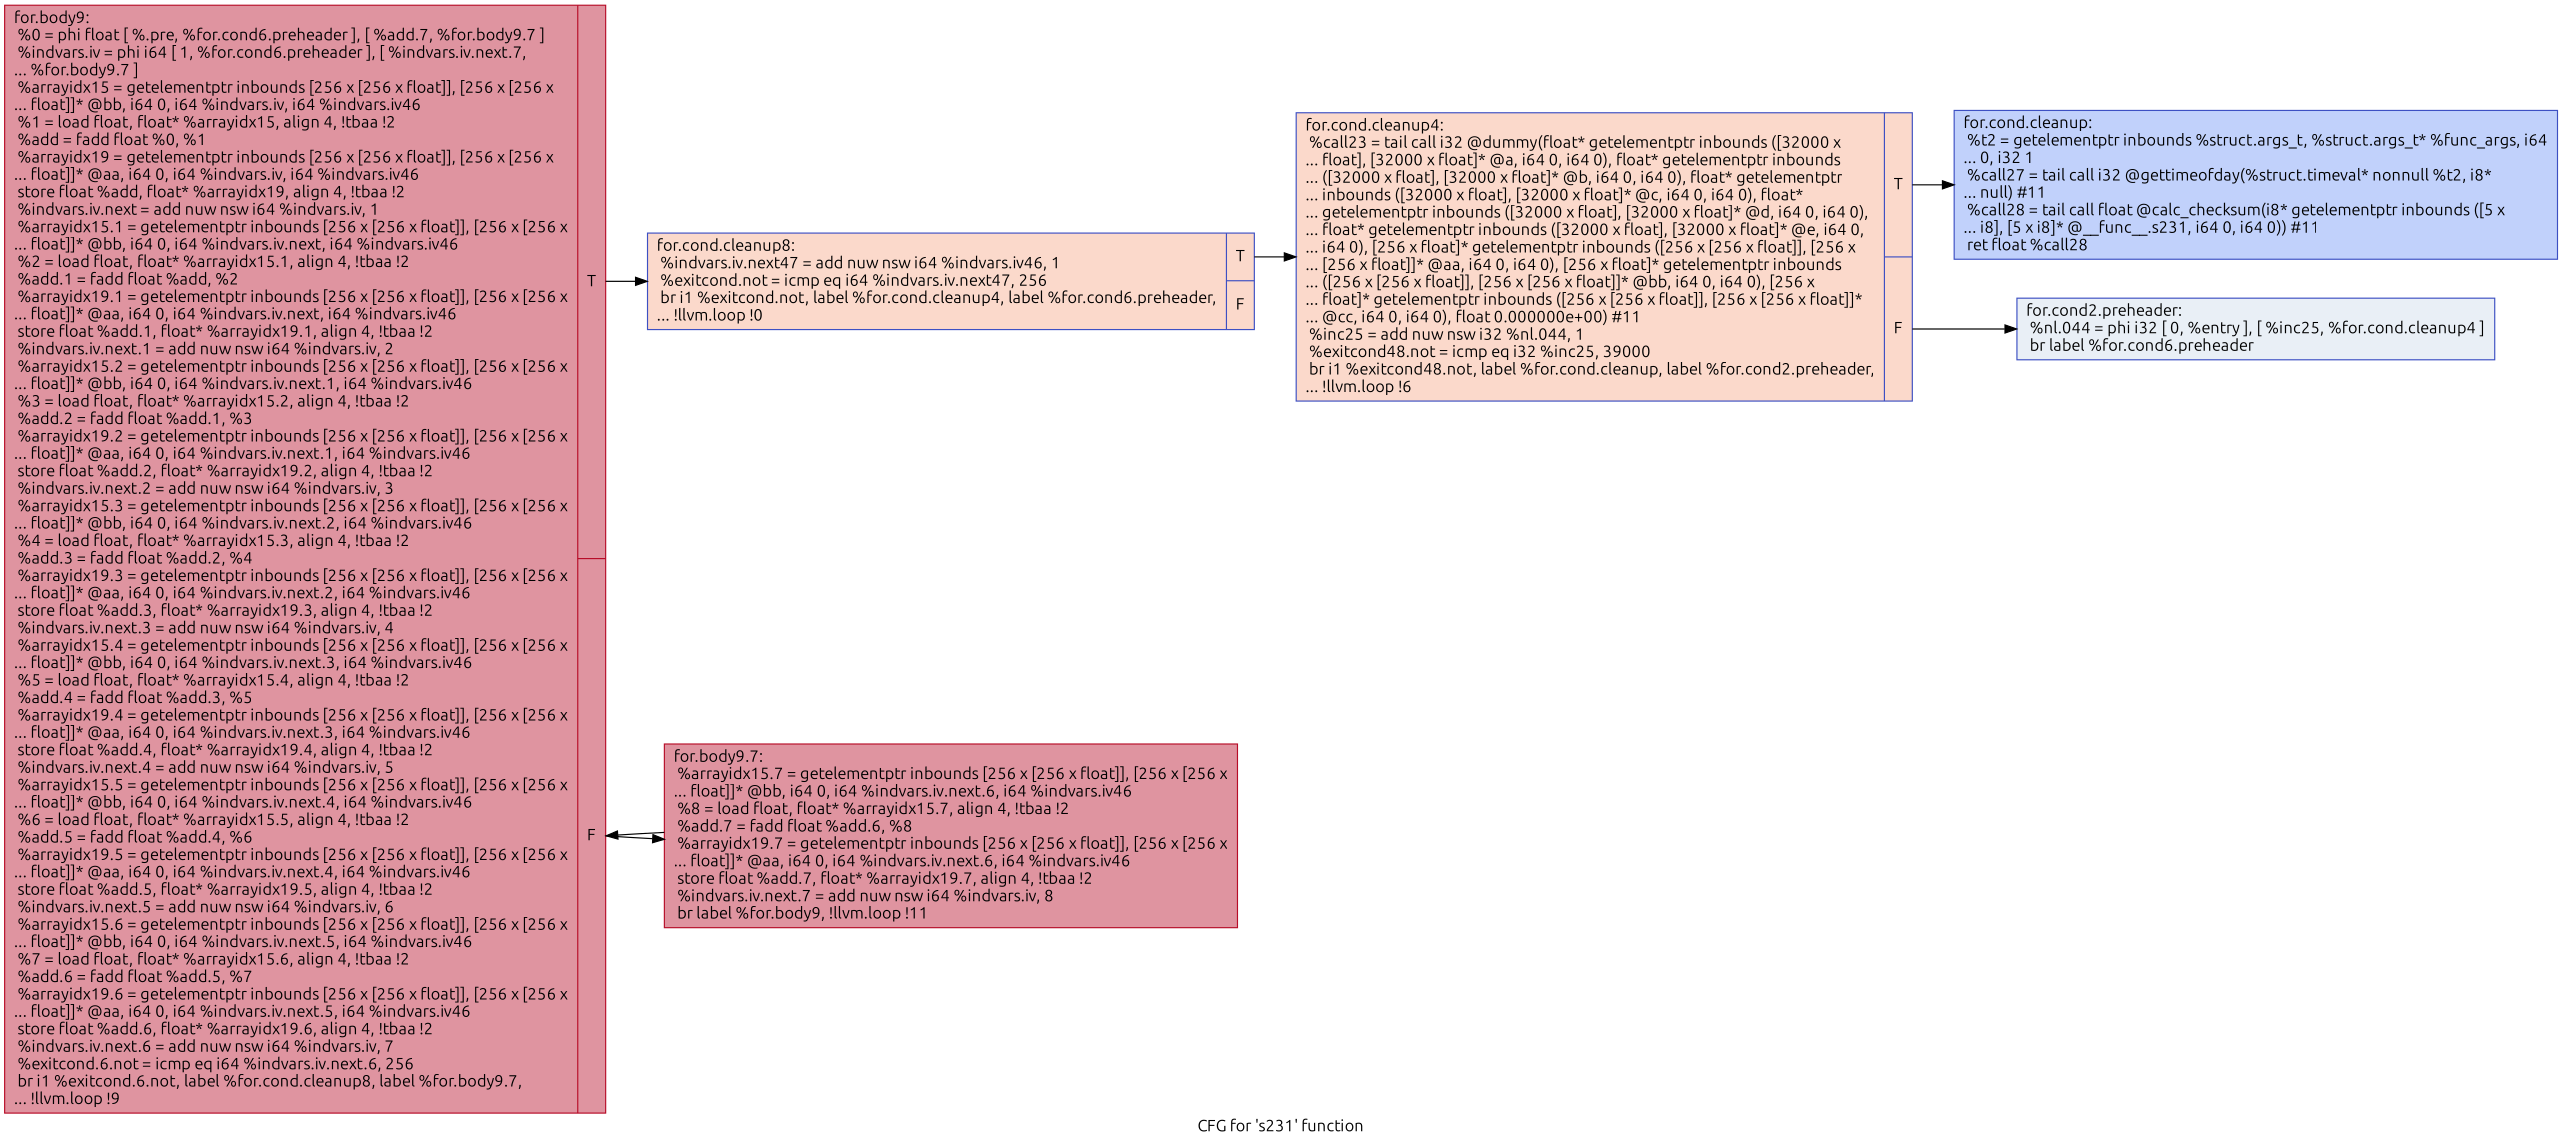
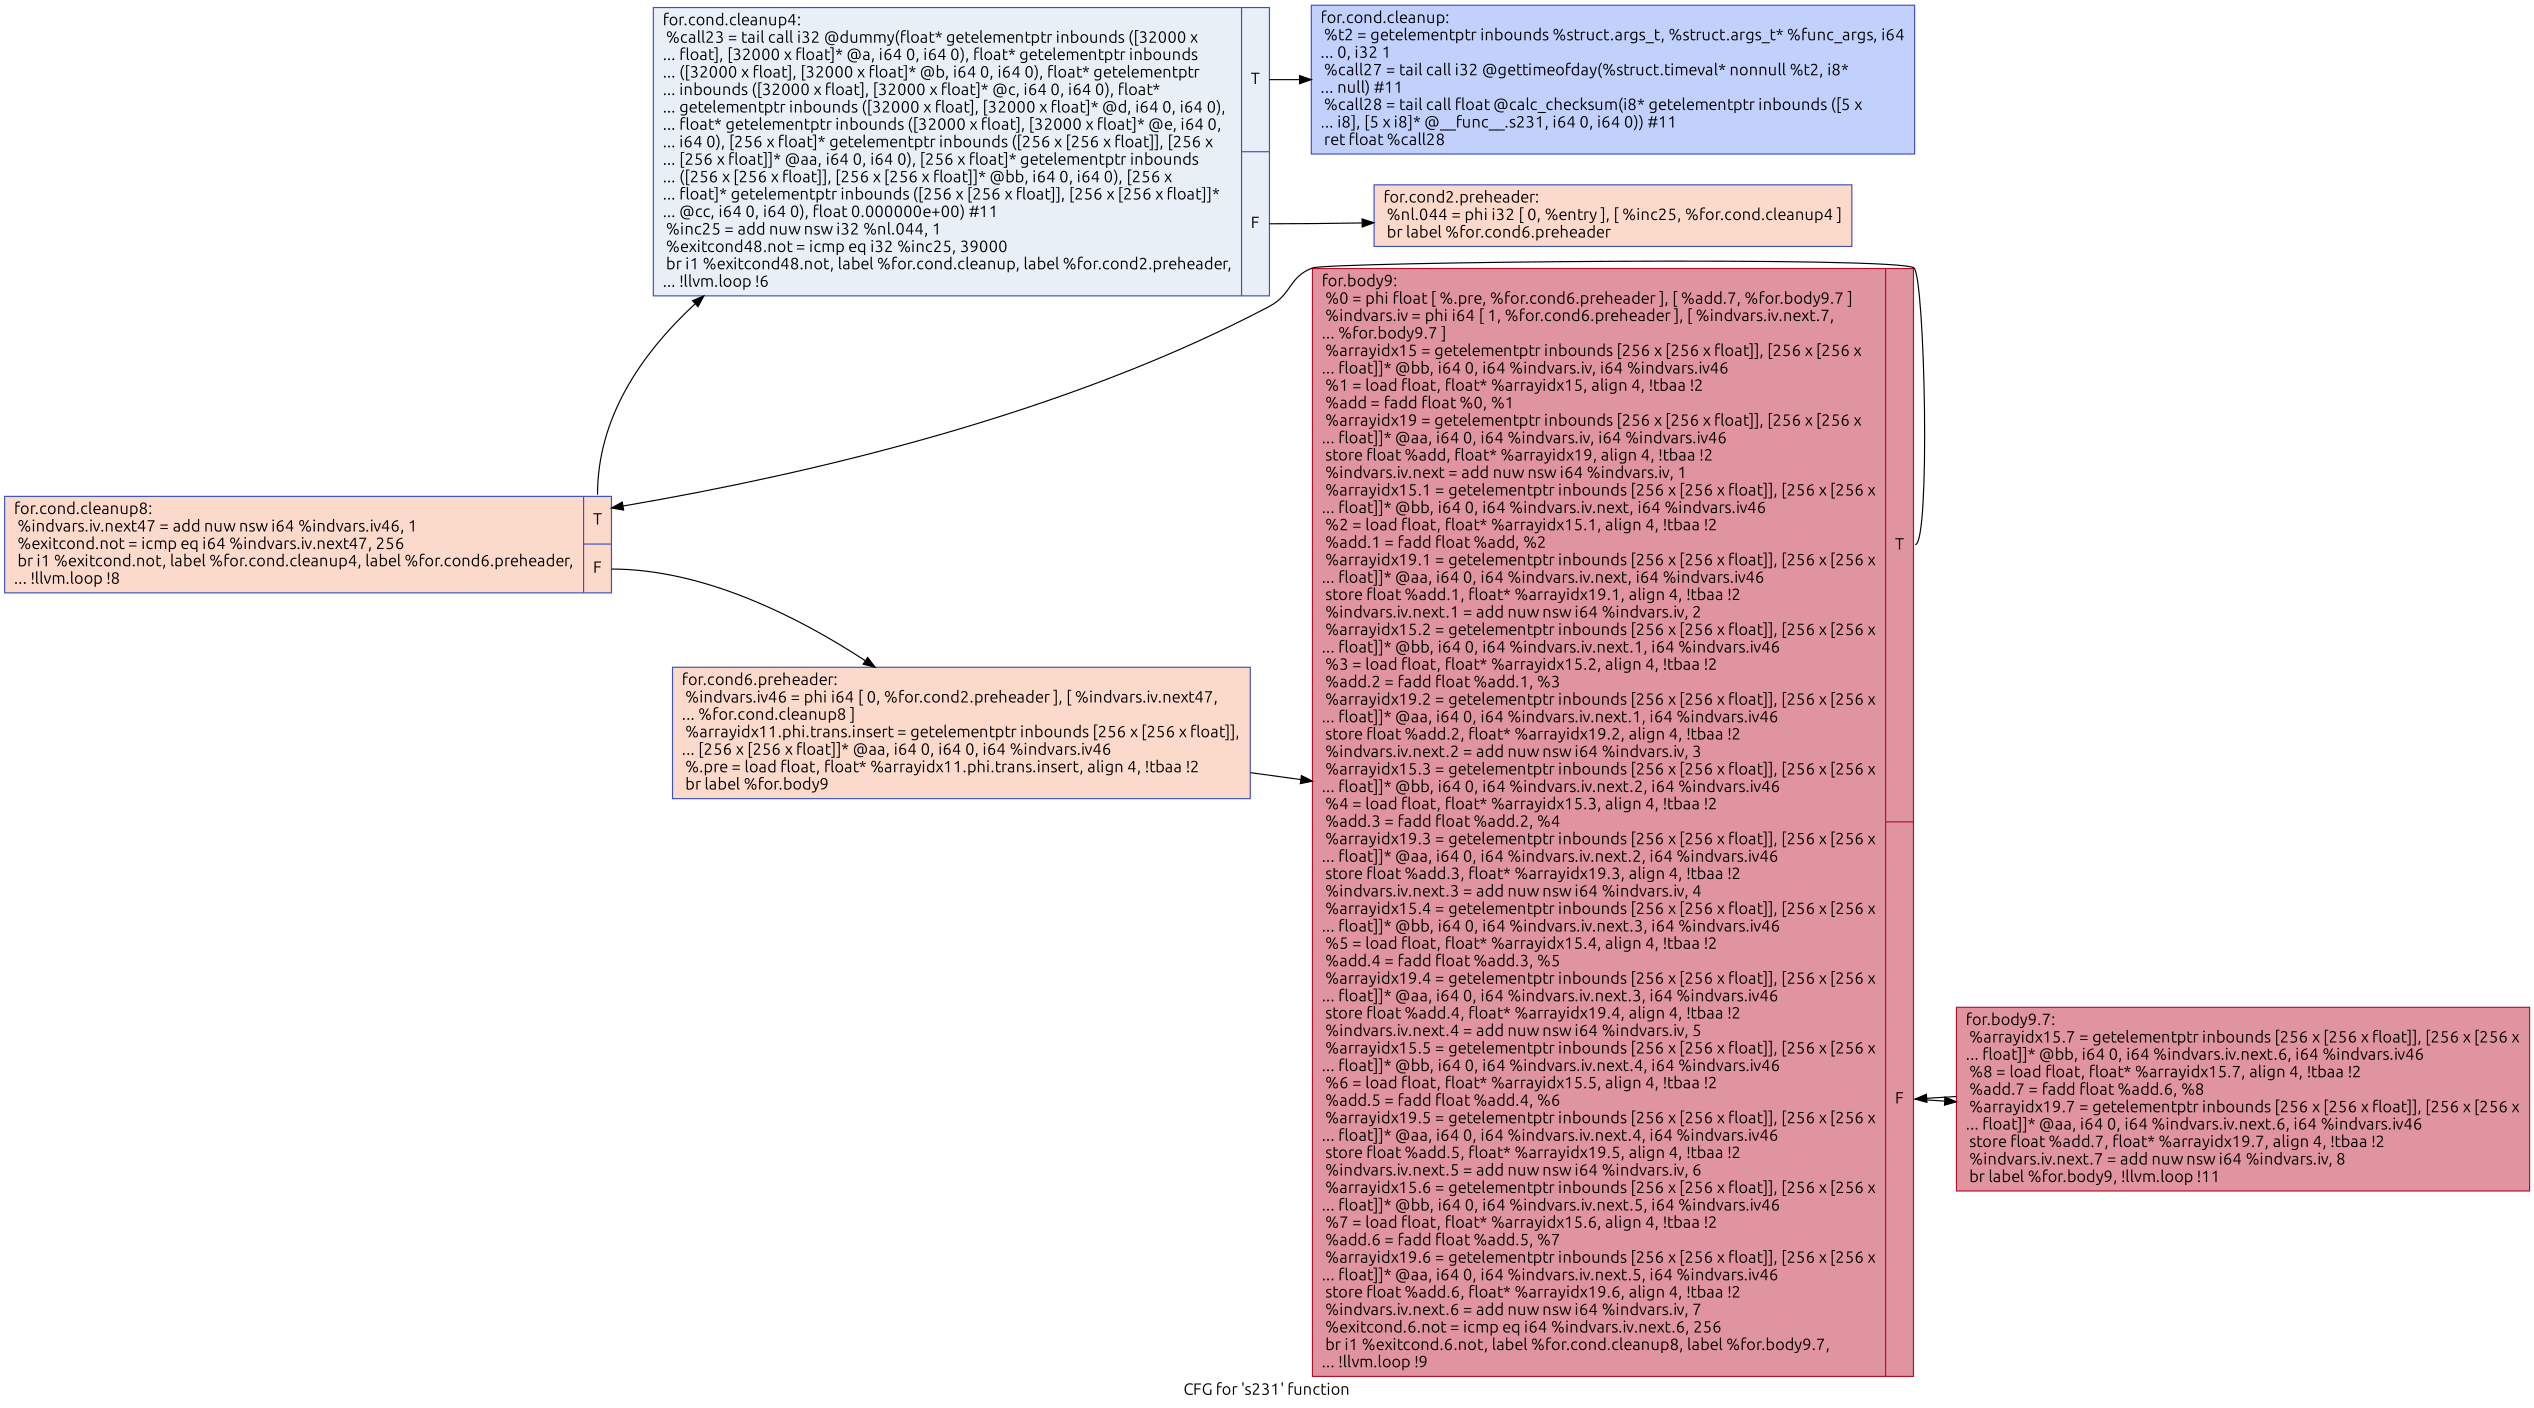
node "for.cond.cleanup4:": fillcolor #f7a88970 -> #cedaeb70
node "for.cond.cleanup8:": text "... !llvm.loop !0" -> "... !llvm.loop !8"
node "for.cond2.preheader:": fillcolor #cedaeb70 -> #f7a88970
node "for.cond6.preheader:": added
